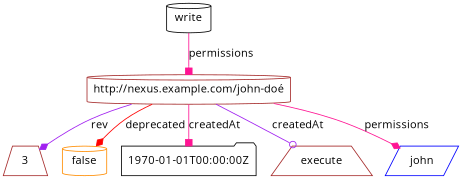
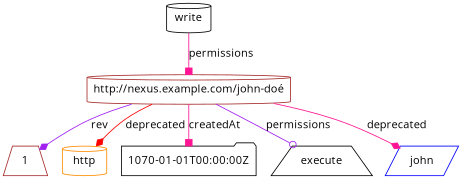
edge "http://nexus.example.com/john-doé" -> "execute": label "createdAt" -> "permissions"
edge "http://nexus.example.com/john-doé" -> "john": label "permissions" -> "deprecated"
node "3": label "3" -> "1"
node "false": label "false" -> "http"
node "1970-01-01T00:00:00Z": label "1970-01-01T00:00:00Z" -> "1070-01-01T00:00:00Z"
node "execute": color brown -> black
